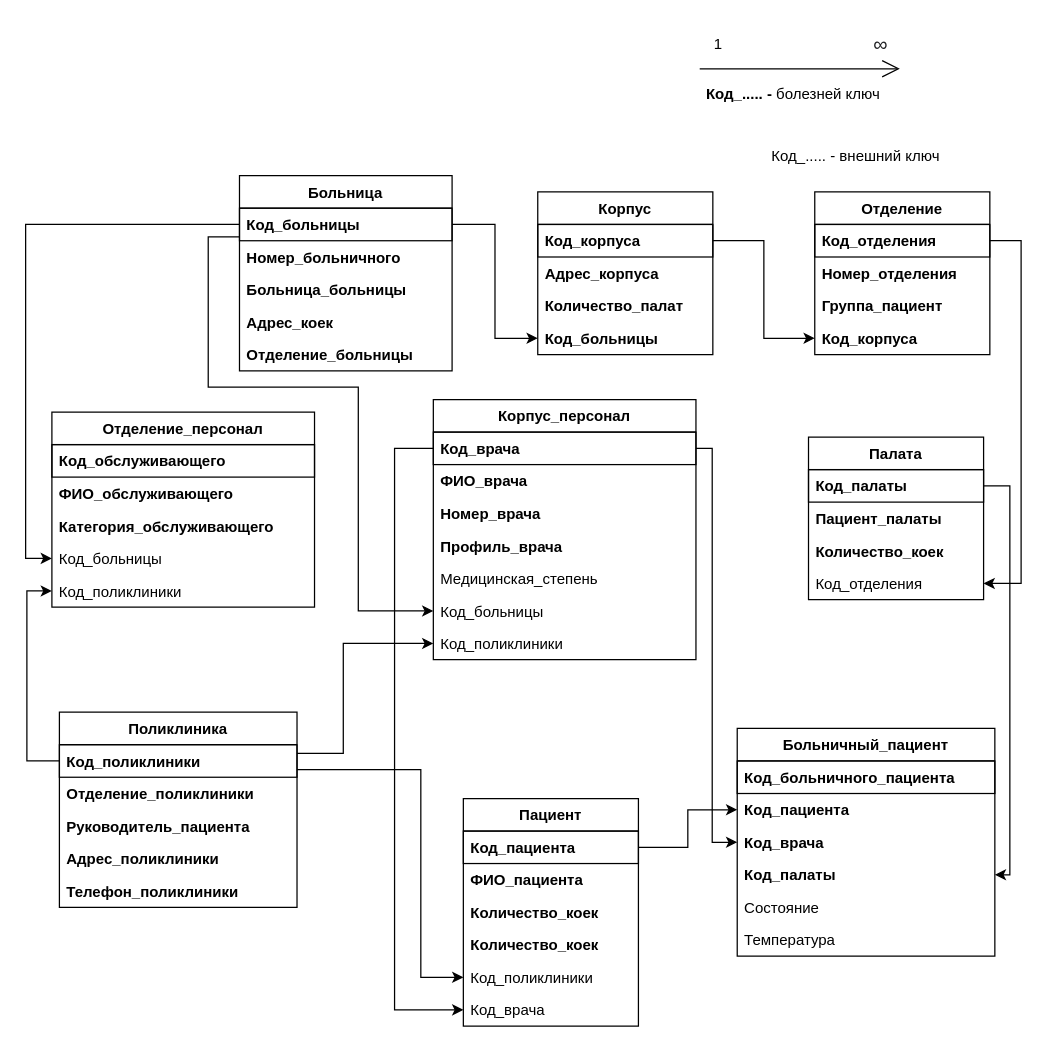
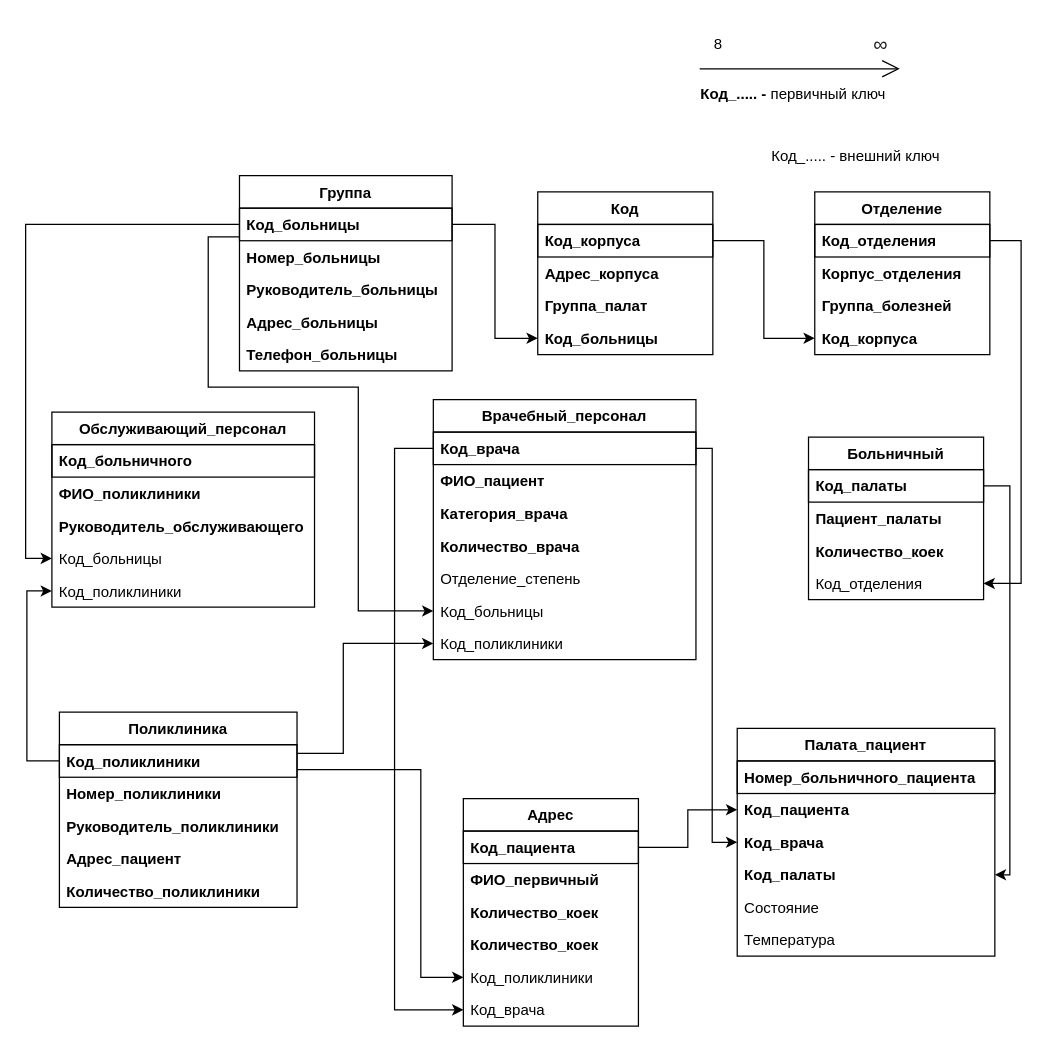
node "1": label "1" -> "8"
node "Код_..... - болезней ключ": label "Код_..... - болезней ключ" -> "Код_..... - первичный ключ"
node "Больница": label "Больница" -> "Группа"
node "Корпус": label "Корпус" -> "Код"
node "Номер_больничного": label "Номер_больничного" -> "Номер_больницы"
node "Номер_отделения": label "Номер_отделения" -> "Корпус_отделения"
node "Больница_больницы": label "Больница_больницы" -> "Руководитель_больницы"
node "Количество_палат": label "Количество_палат" -> "Группа_палат"
node "Группа_пациент": label "Группа_пациент" -> "Группа_болезней"
node "Адрес_коек": label "Адрес_коек" -> "Адрес_больницы"
node "Отделение_больницы": label "Отделение_больницы" -> "Телефон_больницы"
node "Корпус_персонал": label "Корпус_персонал" -> "Врачебный_персонал"
node "Отделение_персонал": label "Отделение_персонал" -> "Обслуживающий_персонал"
node "Палата": label "Палата" -> "Больничный"
node "Код_обслуживающего": label "Код_обслуживающего" -> "Код_больничного"
node "ФИО_врача": label "ФИО_врача" -> "ФИО_пациент"
node "ФИО_обслуживающего": label "ФИО_обслуживающего" -> "ФИО_поликлиники"
node "Номер_врача": label "Номер_врача" -> "Категория_врача"
node "Категория_обслуживающего": label "Категория_обслуживающего" -> "Руководитель_обслуживающего"
node "Профиль_врача": label "Профиль_врача" -> "Количество_врача"
node "Медицинская_степень": label "Медицинская_степень" -> "Отделение_степень"
node "Больничный_пациент": label "Больничный_пациент" -> "Палата_пациент"
node "Код_больничного_пациента": label "Код_больничного_пациента" -> "Номер_больничного_пациента"
node "Отделение_поликлиники": label "Отделение_поликлиники" -> "Номер_поликлиники"
node "Пациент": label "Пациент" -> "Адрес"
node "Руководитель_пациента": label "Руководитель_пациента" -> "Руководитель_поликлиники"
node "Адрес_поликлиники": label "Адрес_поликлиники" -> "Адрес_пациент"
node "ФИО_пациента": label "ФИО_пациента" -> "ФИО_первичный"
node "Телефон_поликлиники": label "Телефон_поликлиники" -> "Количество_поликлиники"
